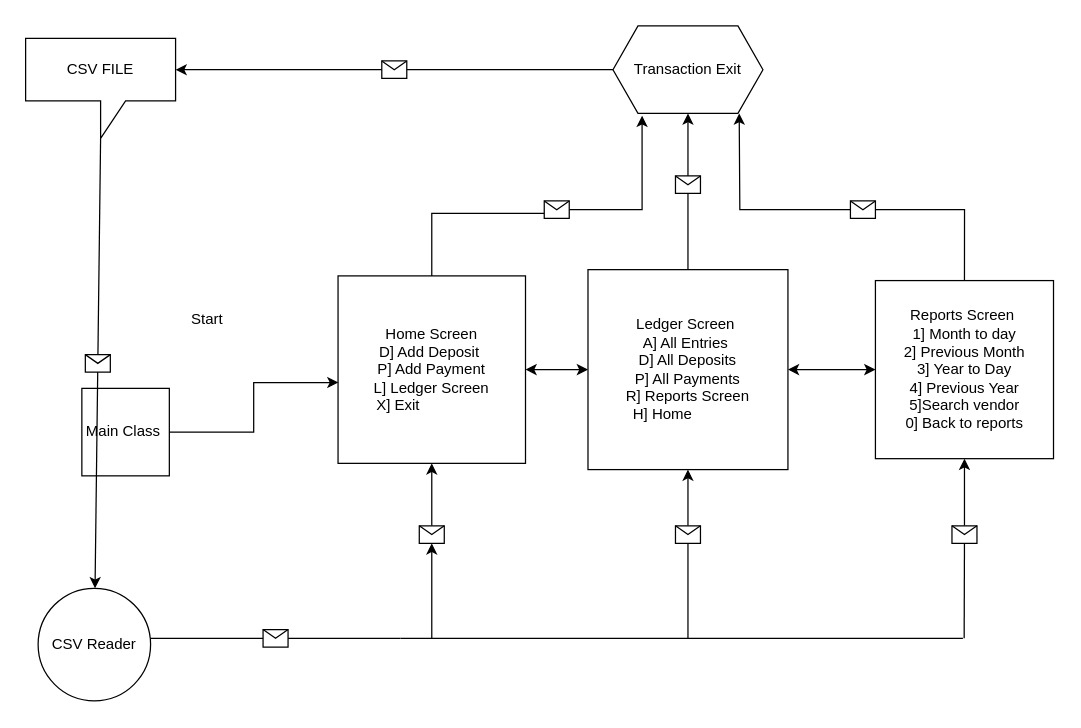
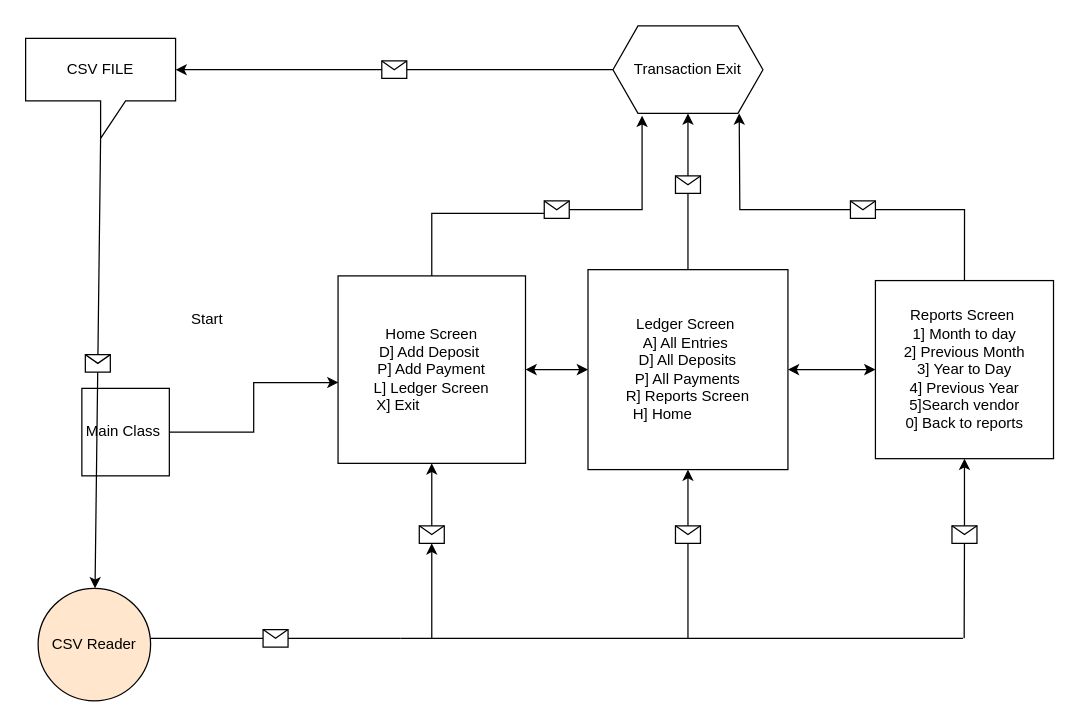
node "CSV Reader": fillcolor #ffffff -> #ffe6cc
